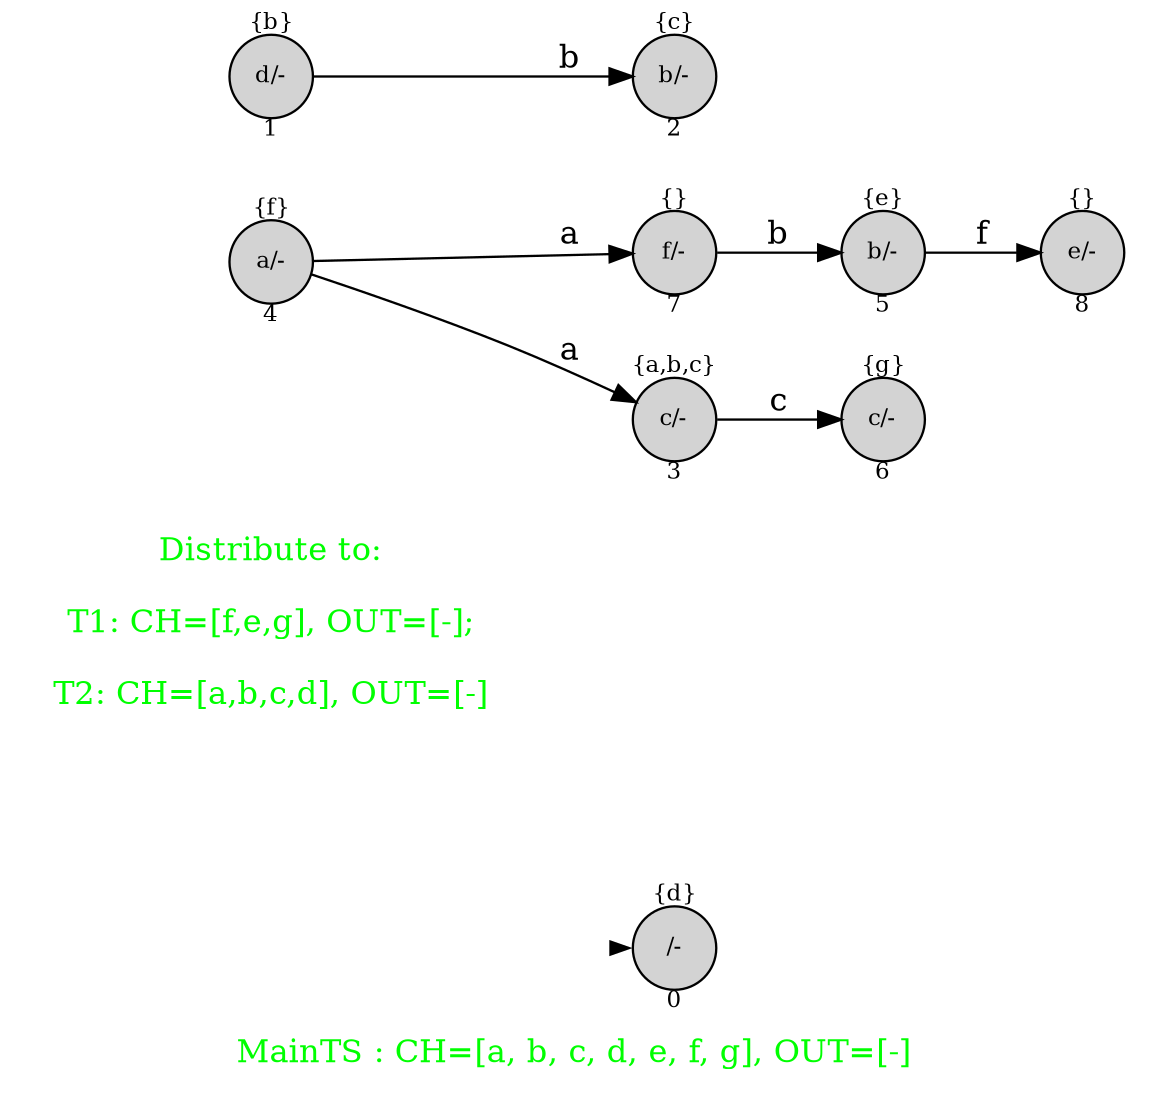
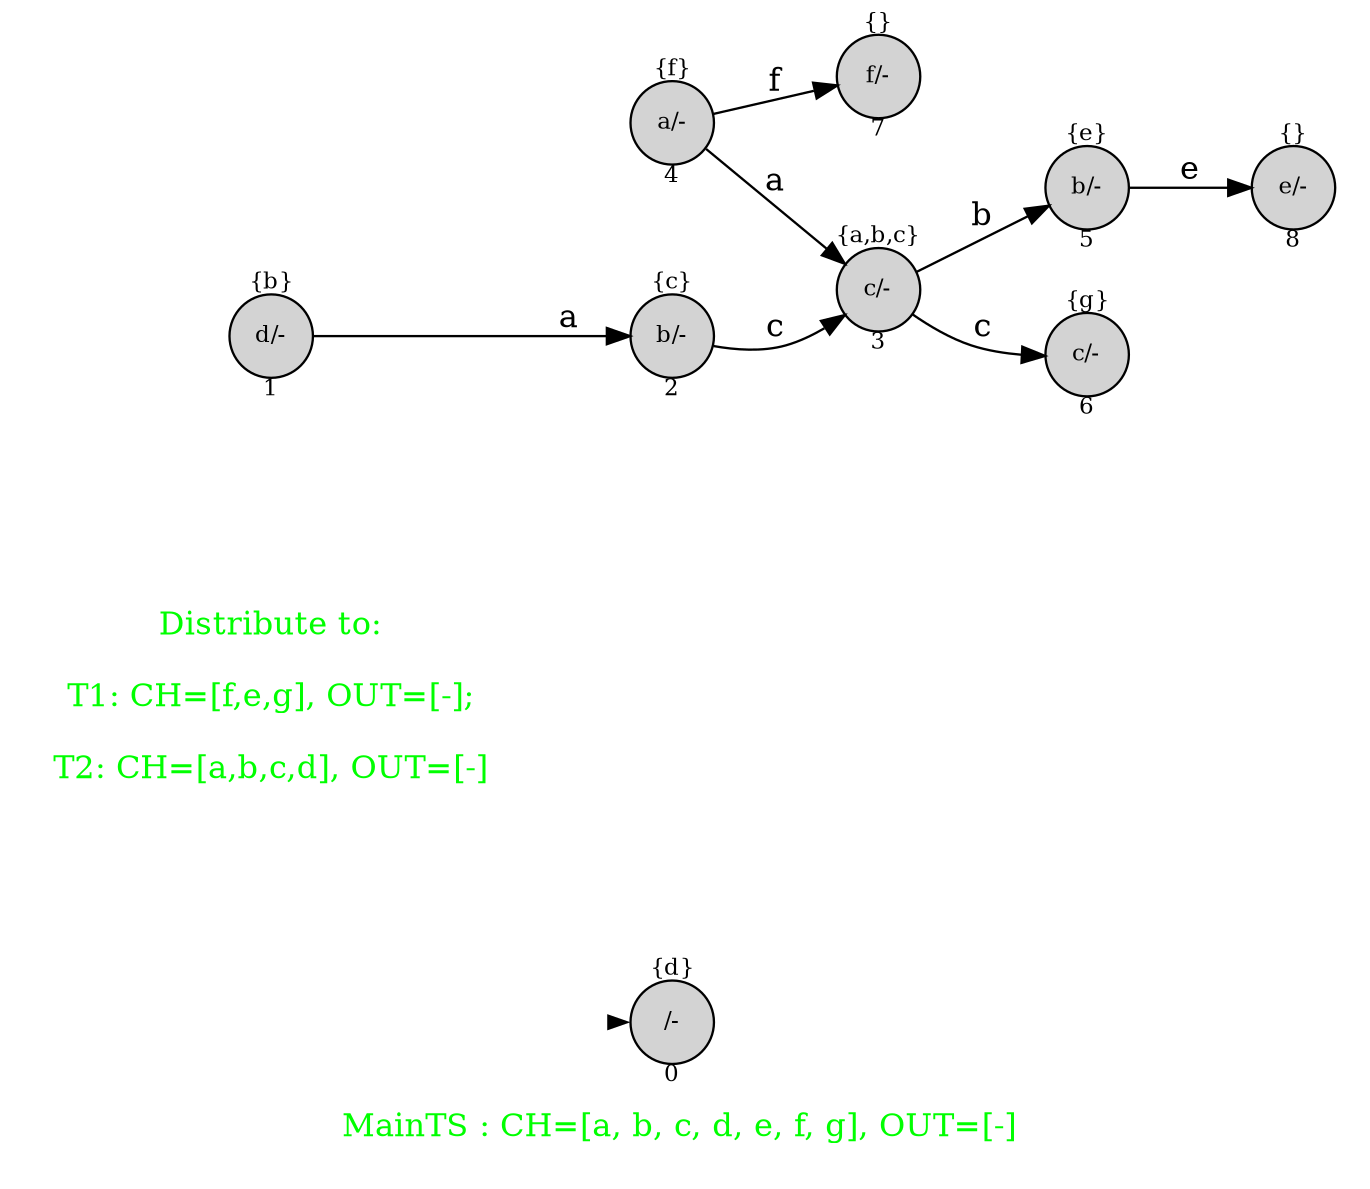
edge "{b} d/- 1" -> "{c} b/- 2": label "b" -> "a"
edge "{f} a/- 4" -> "{} f/- 7": label "a" -> "f"
edge "{e} b/- 5" -> "{} e/- 8": label "f" -> "e"
edge "{} f/- 7" -> "{e} b/- 5": now "{a,b,c} c/- 3" -> "{e} b/- 5"
edge "{c} b/- 2" -> "{a,b,c} c/- 3": added, label "c"
